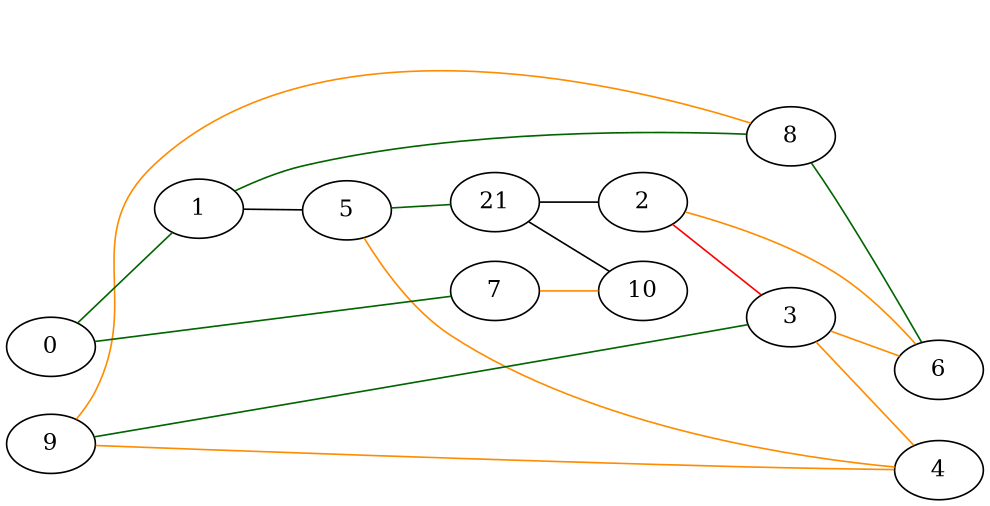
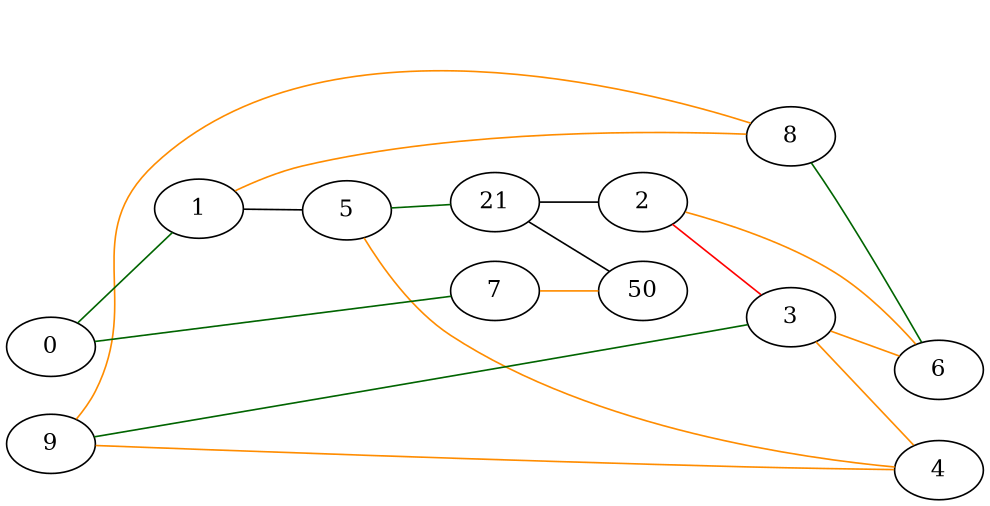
edge "8" -- "1": color darkgreen -> darkorange
node "10": label "10" -> "50"
